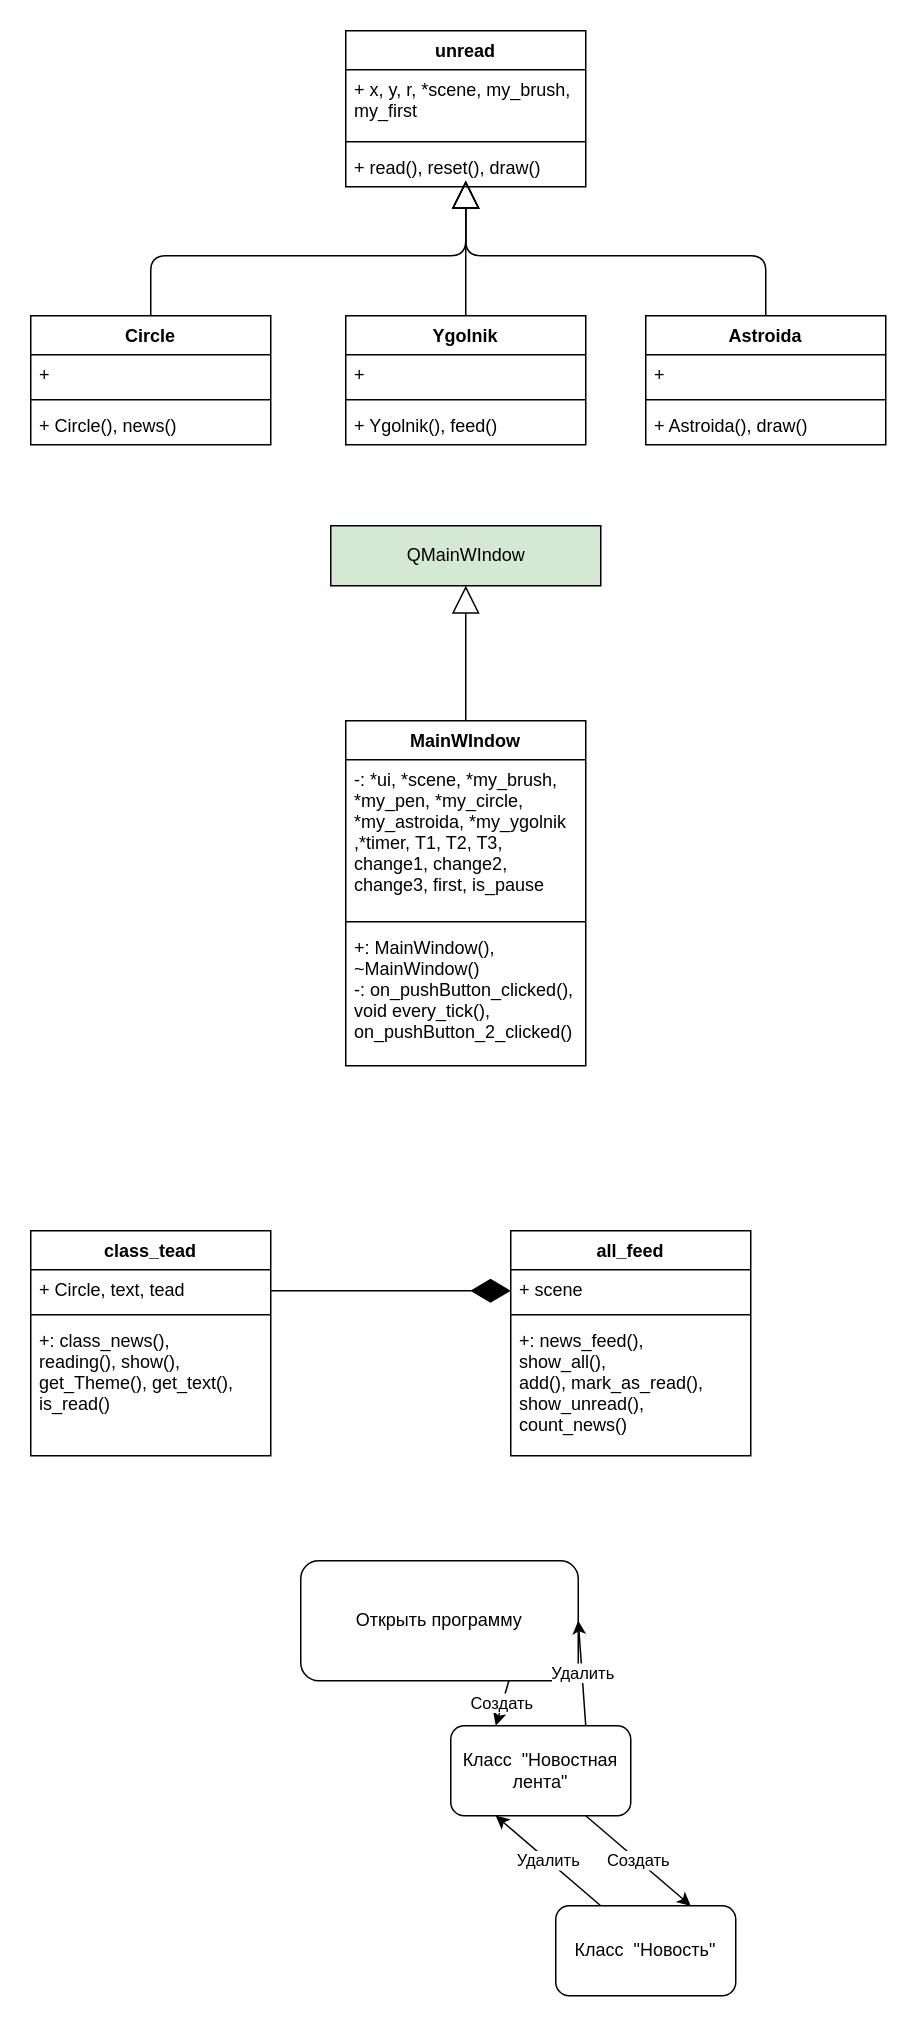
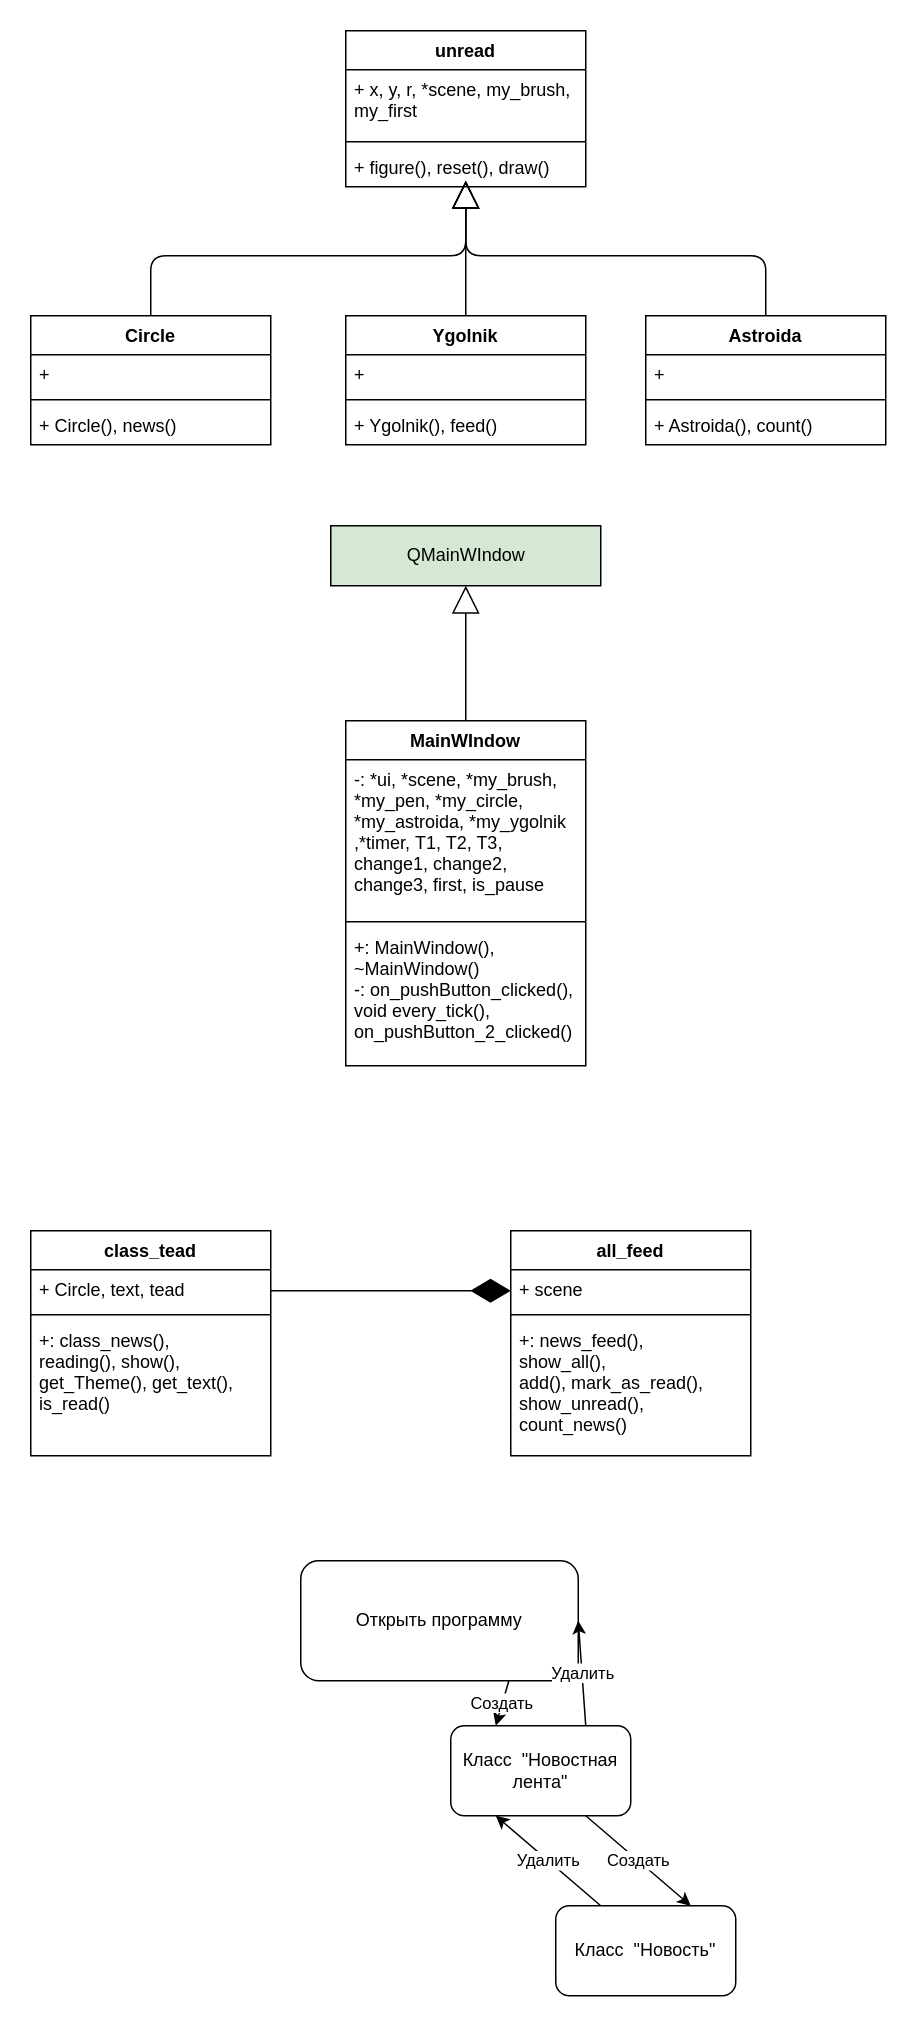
node "+ read(), reset(), draw()": label "+ read(), reset(), draw()" -> "+ figure(), reset(), draw()"
node "+ Astroida(), draw()": label "+ Astroida(), draw()" -> "+ Astroida(), count()"
